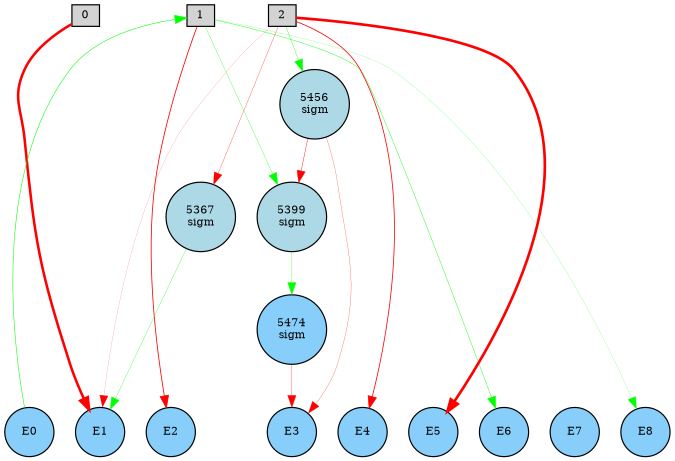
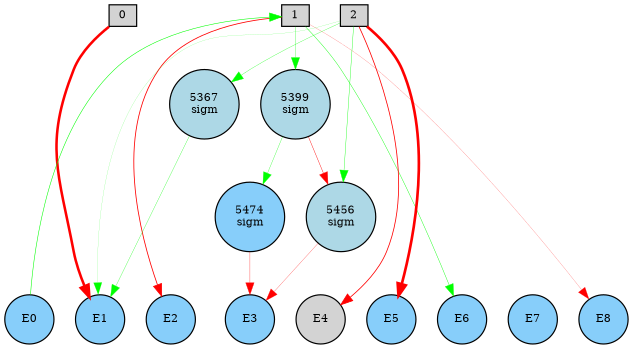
edge "2" -> "5367 sigm": color red -> green
edge "1" -> "E8": color green -> red
edge "5456 sigm" -> "5399 sigm": reversed
edge "2" -> "E1": color red -> green
node "E4": fillcolor lightskyblue -> lightgray
